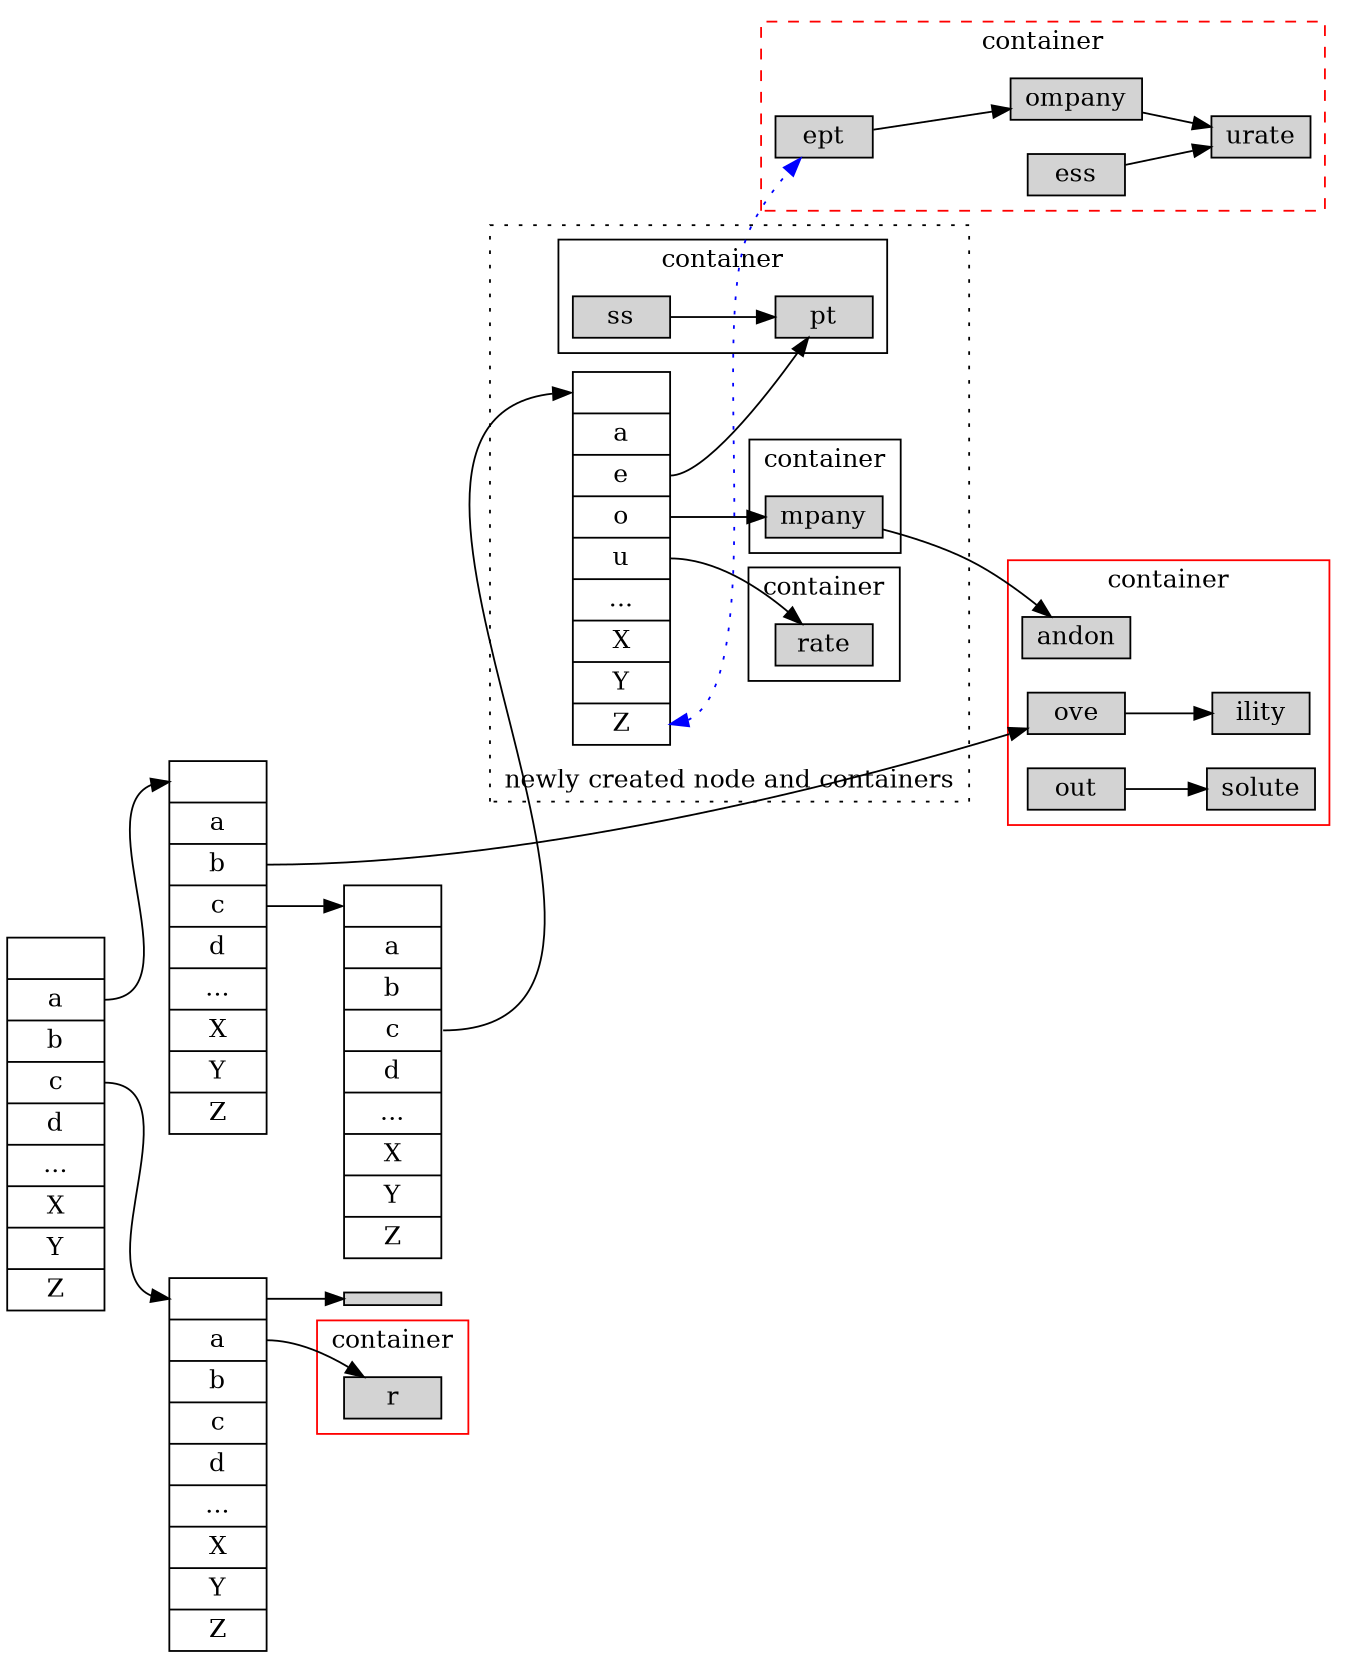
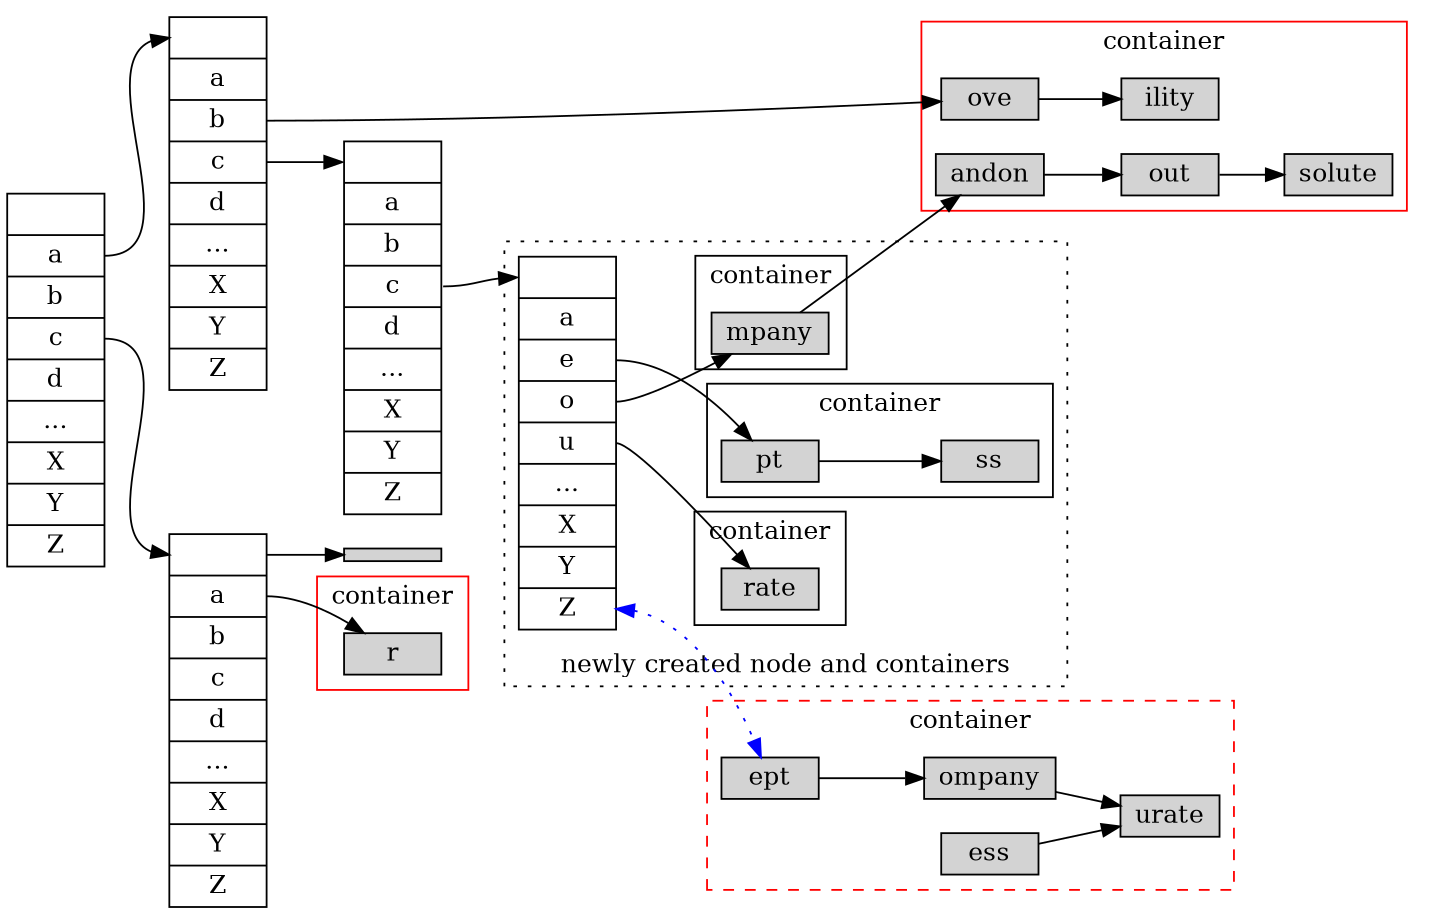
edge "andon" -> "out": added
edge "ss" -> "pt": reversed
